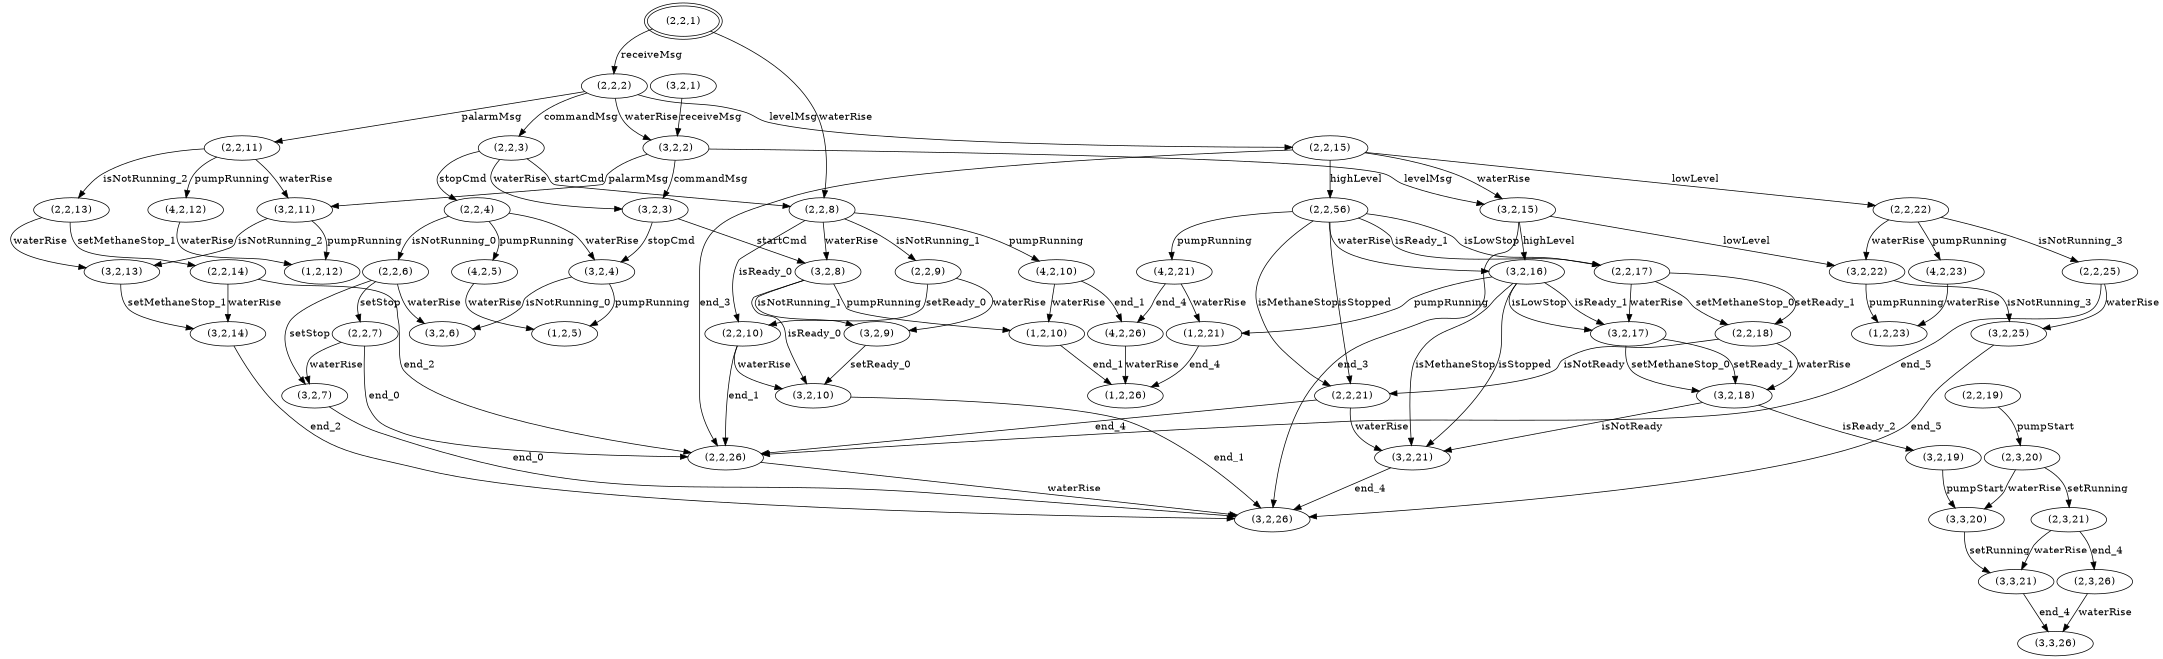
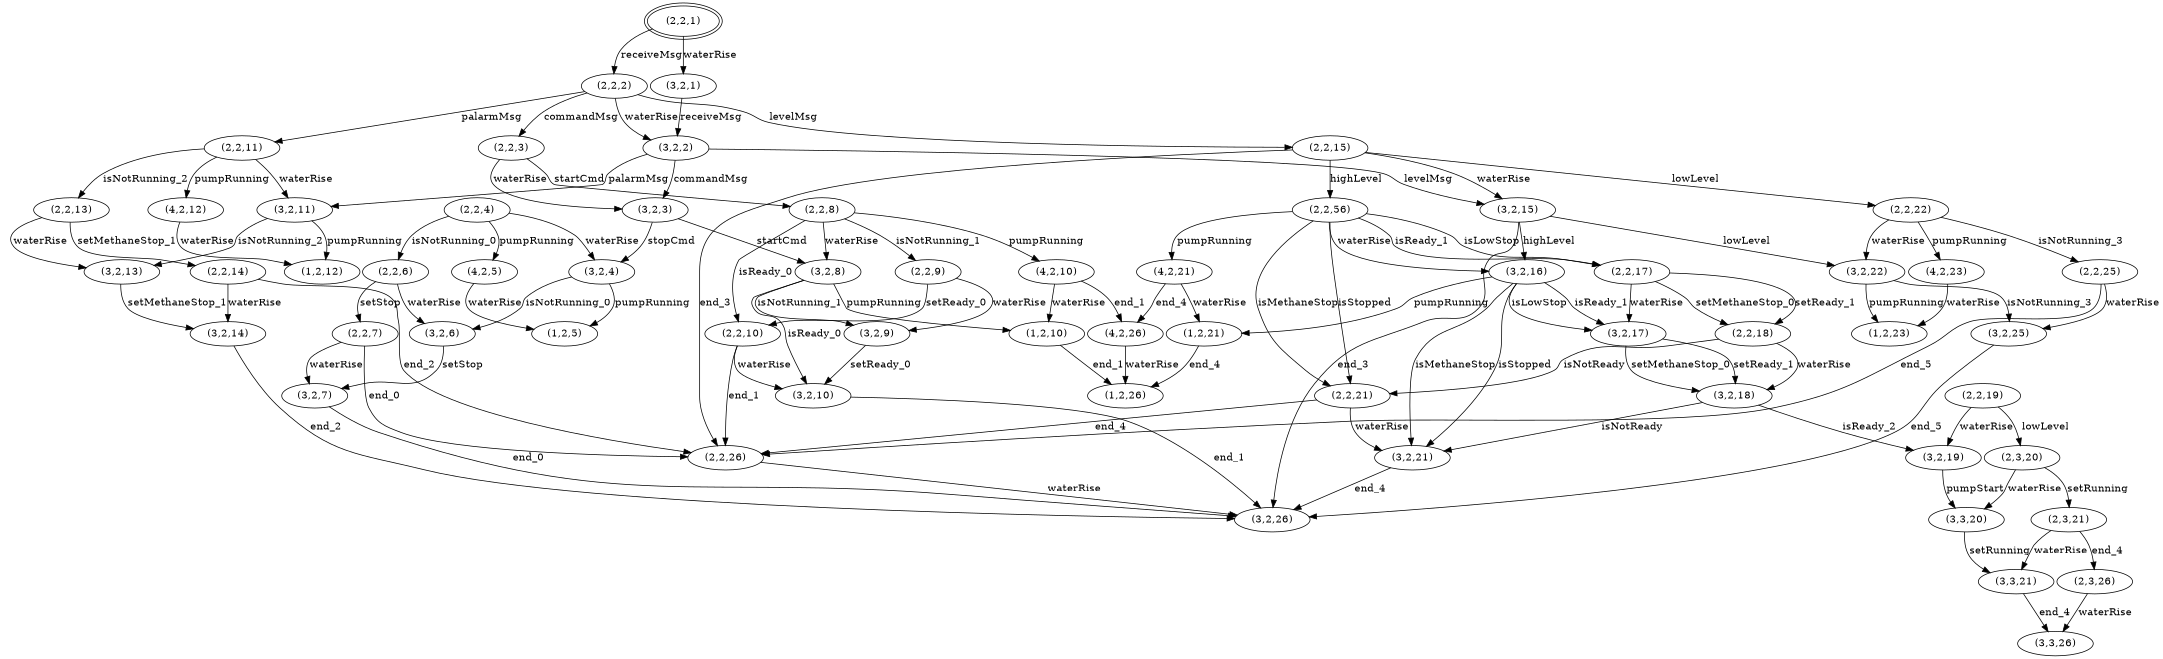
edge "(2,2,1)" -> "(2,2,8)": now "(2,2,1)" -> "(3,2,1)"
edge "(2,2,3)" -> "(2,2,4)": removed, label "stopCmd"
edge "(2,2,6)" -> "(3,2,7)": now "(3,2,6)" -> "(3,2,7)"
edge "(2,2,19)" -> "(3,2,19)": added, label "waterRise"
edge "(2,2,19)" -> "(2,3,20)": label "pumpStart" -> "lowLevel"
